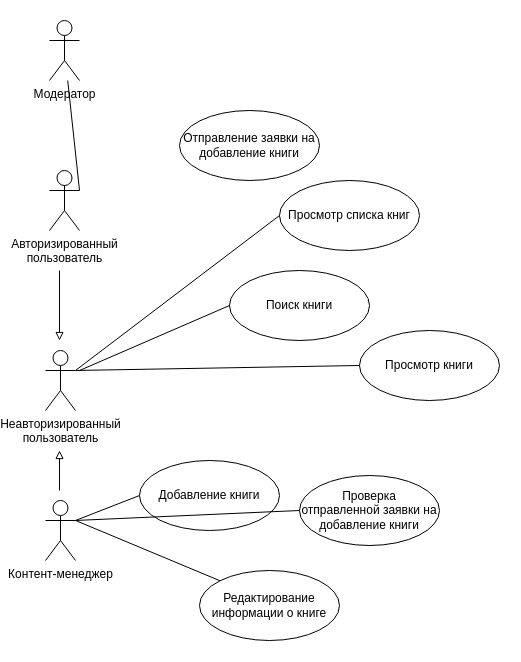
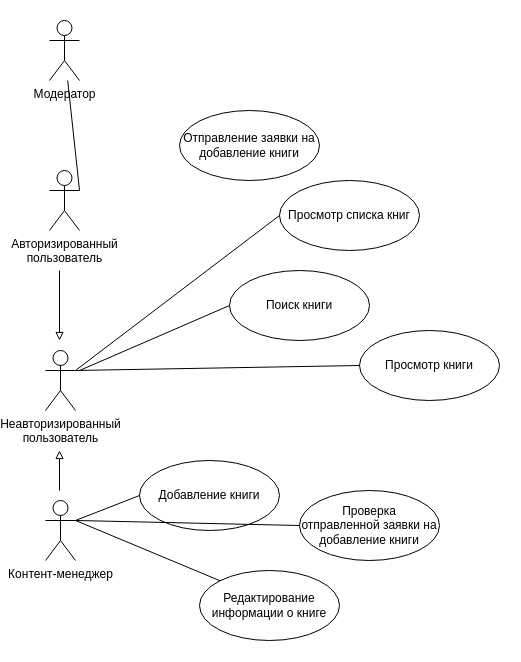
node "Проверка отправленной заявки на добавление книги": moved (370, 511) -> (370, 526)
